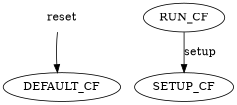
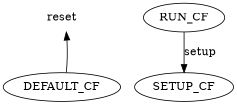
edge "reset" -> "DEFAULT_CF": reversed
